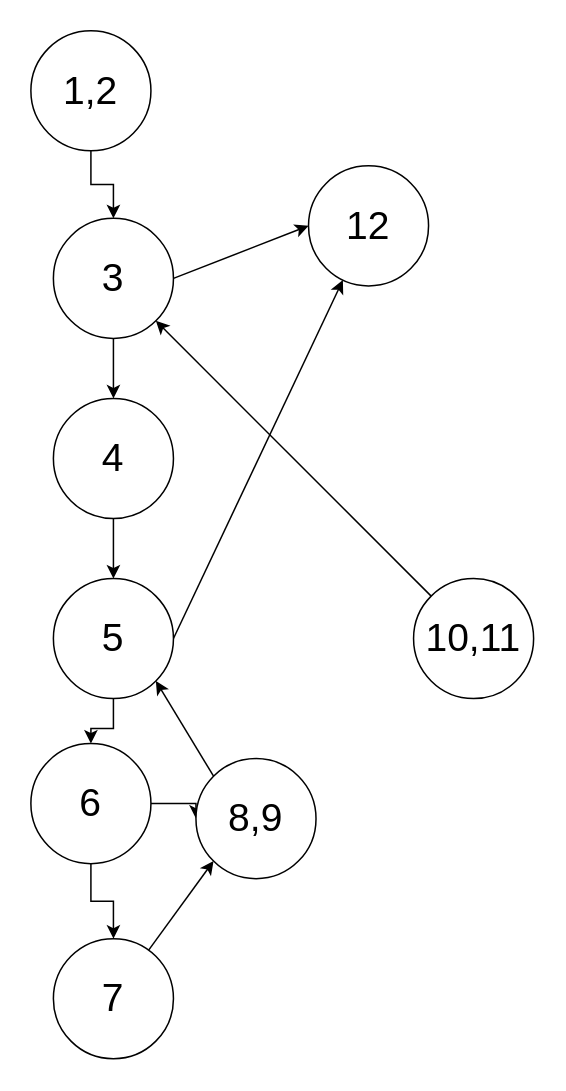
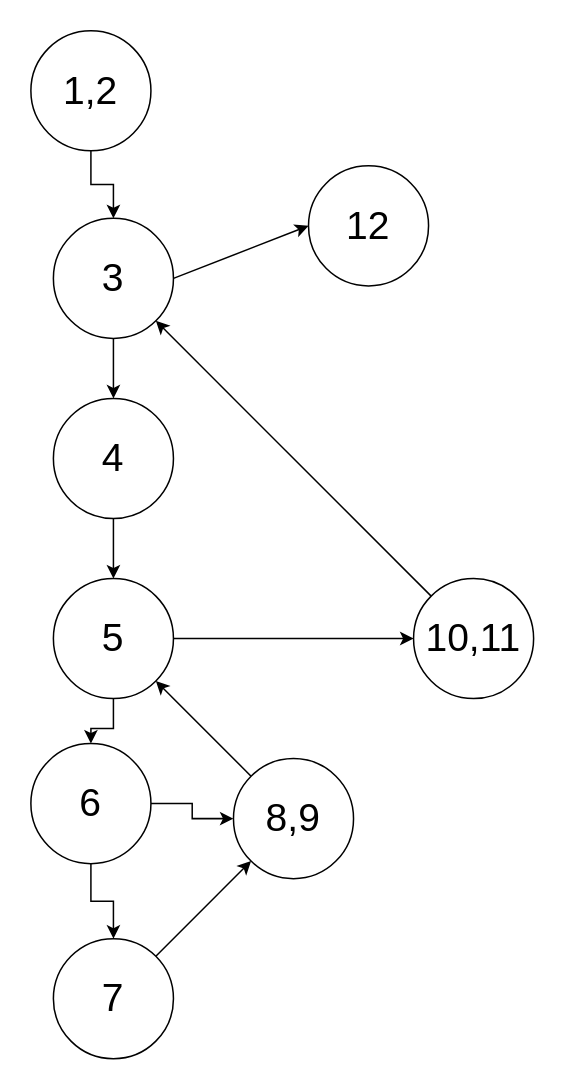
edge "5" -> "12": now "5" -> "10,11"
node "8,9": moved (256, 818) -> (293, 818)
